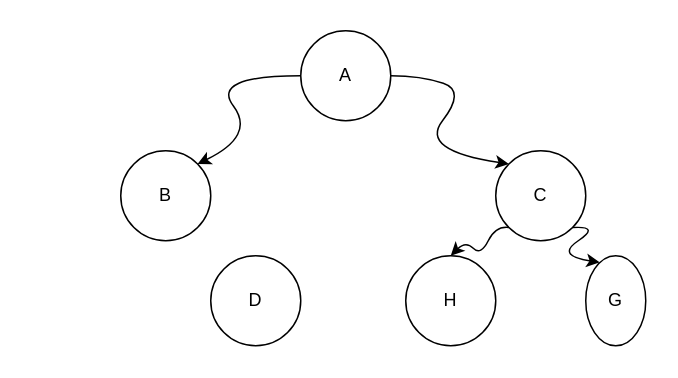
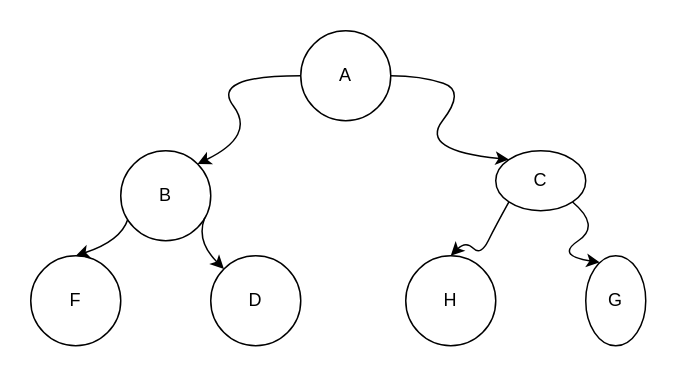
node "C": size 90x90 -> 90x60
edge "B" -> "F": added
edge "B" -> "D": added
node "F": added
